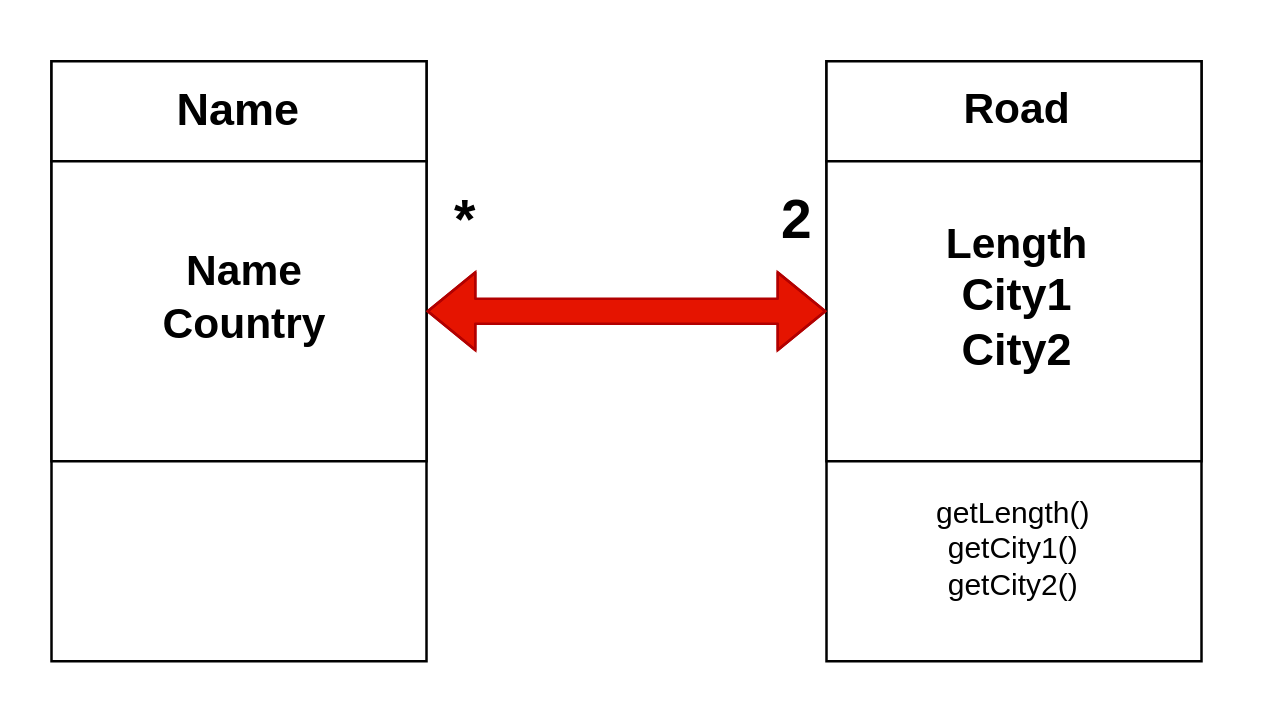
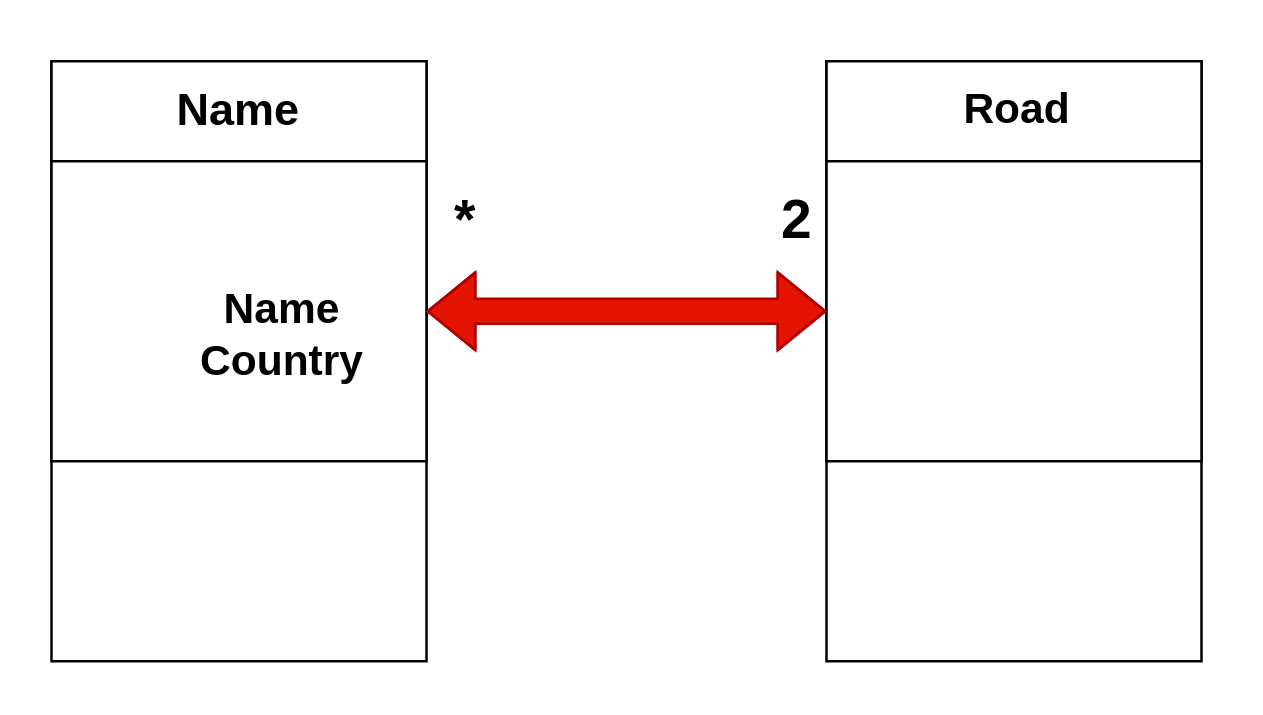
node "Name Country": moved (245, 299) -> (283, 336)
node "Length City1 City2": removed
node "getLength() getCity1() getCity2()": removed
